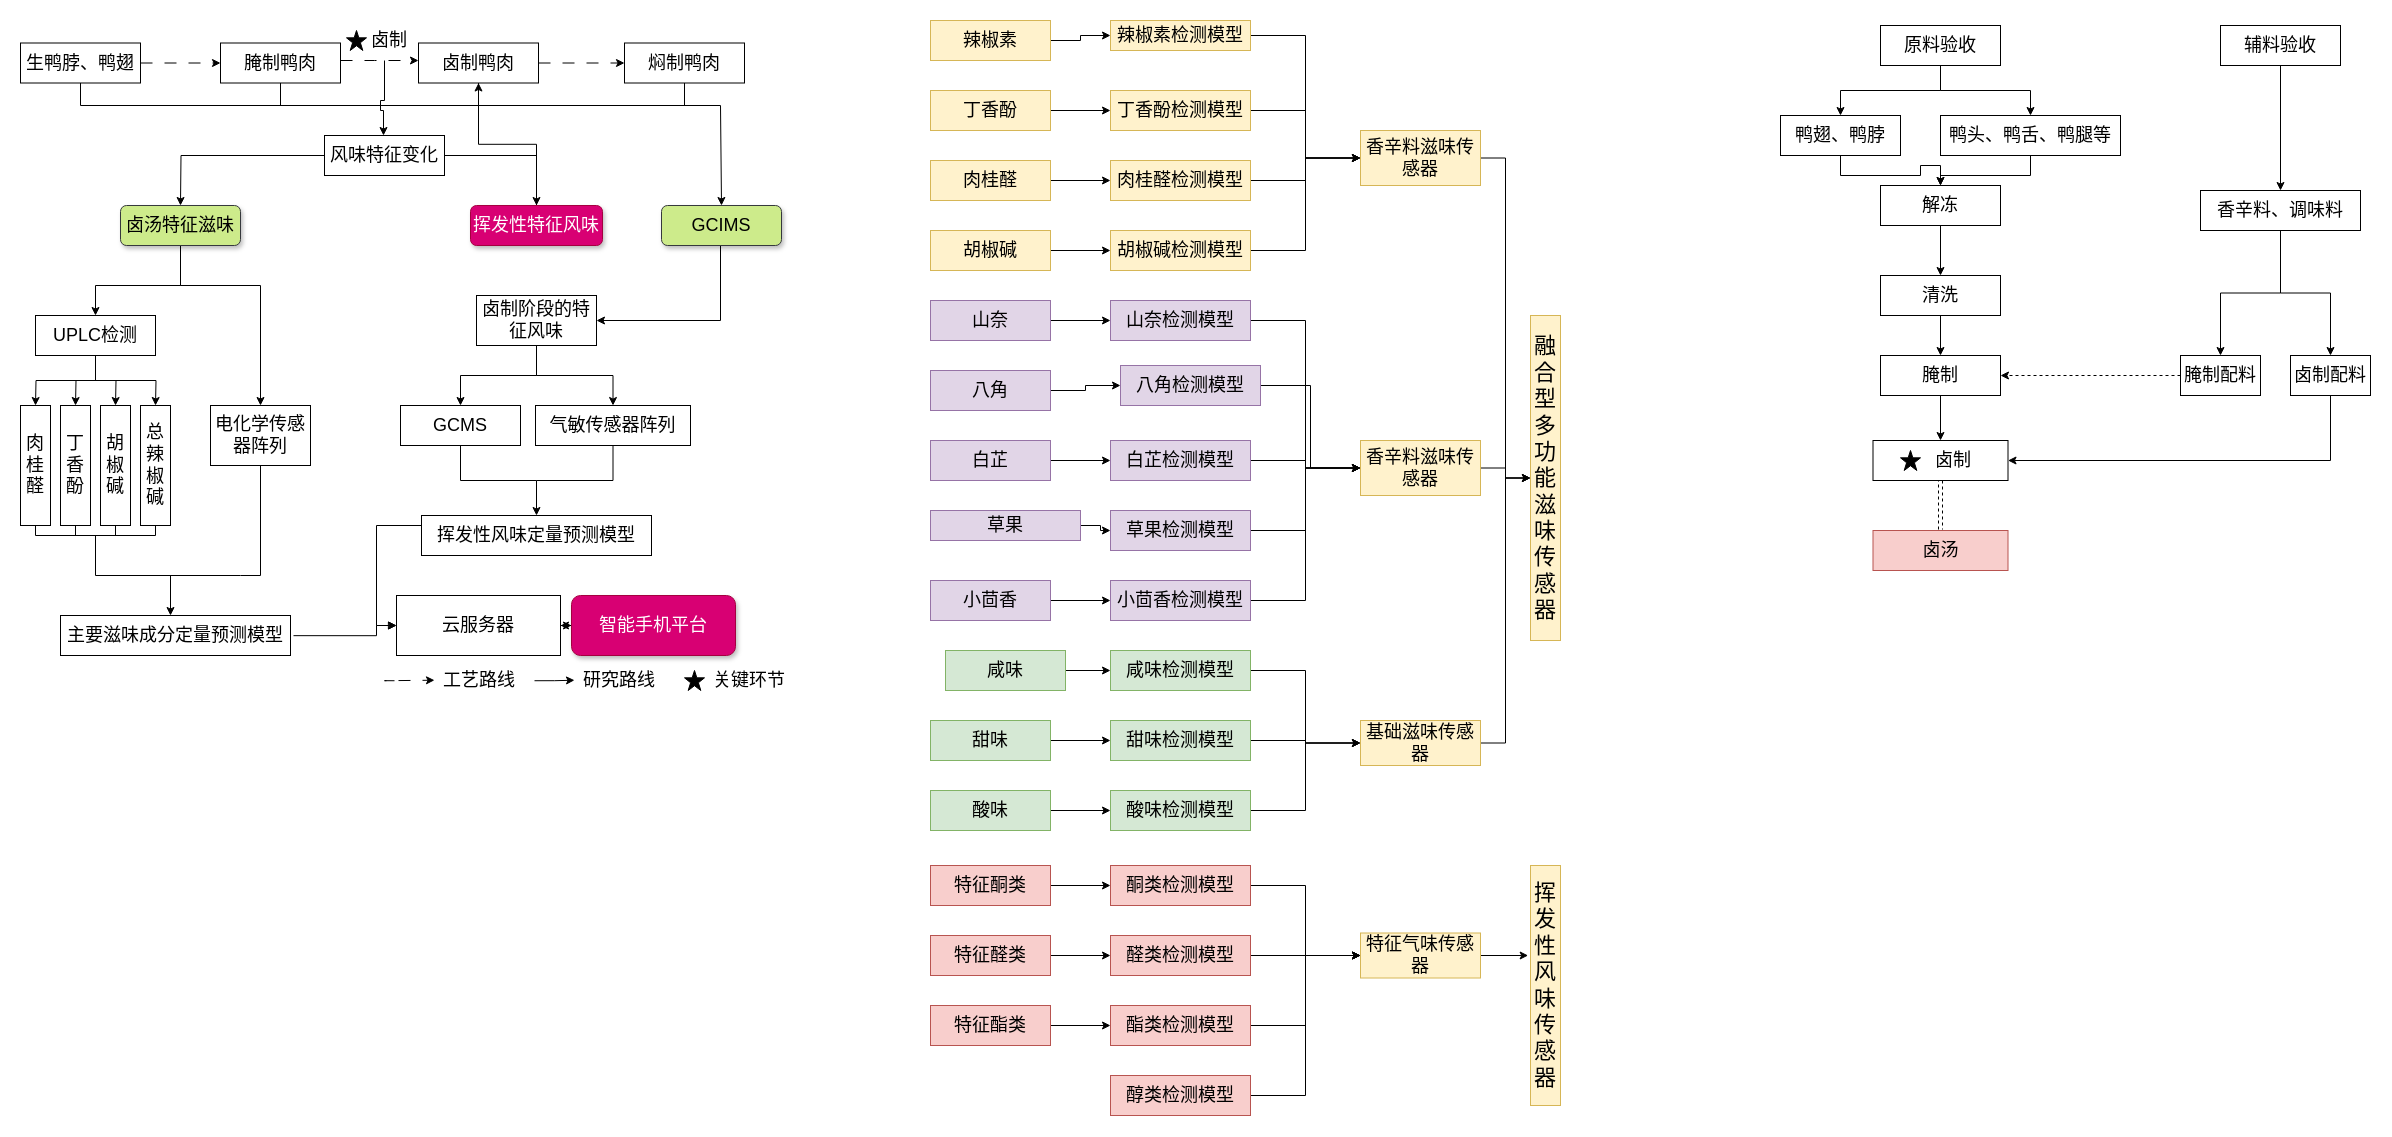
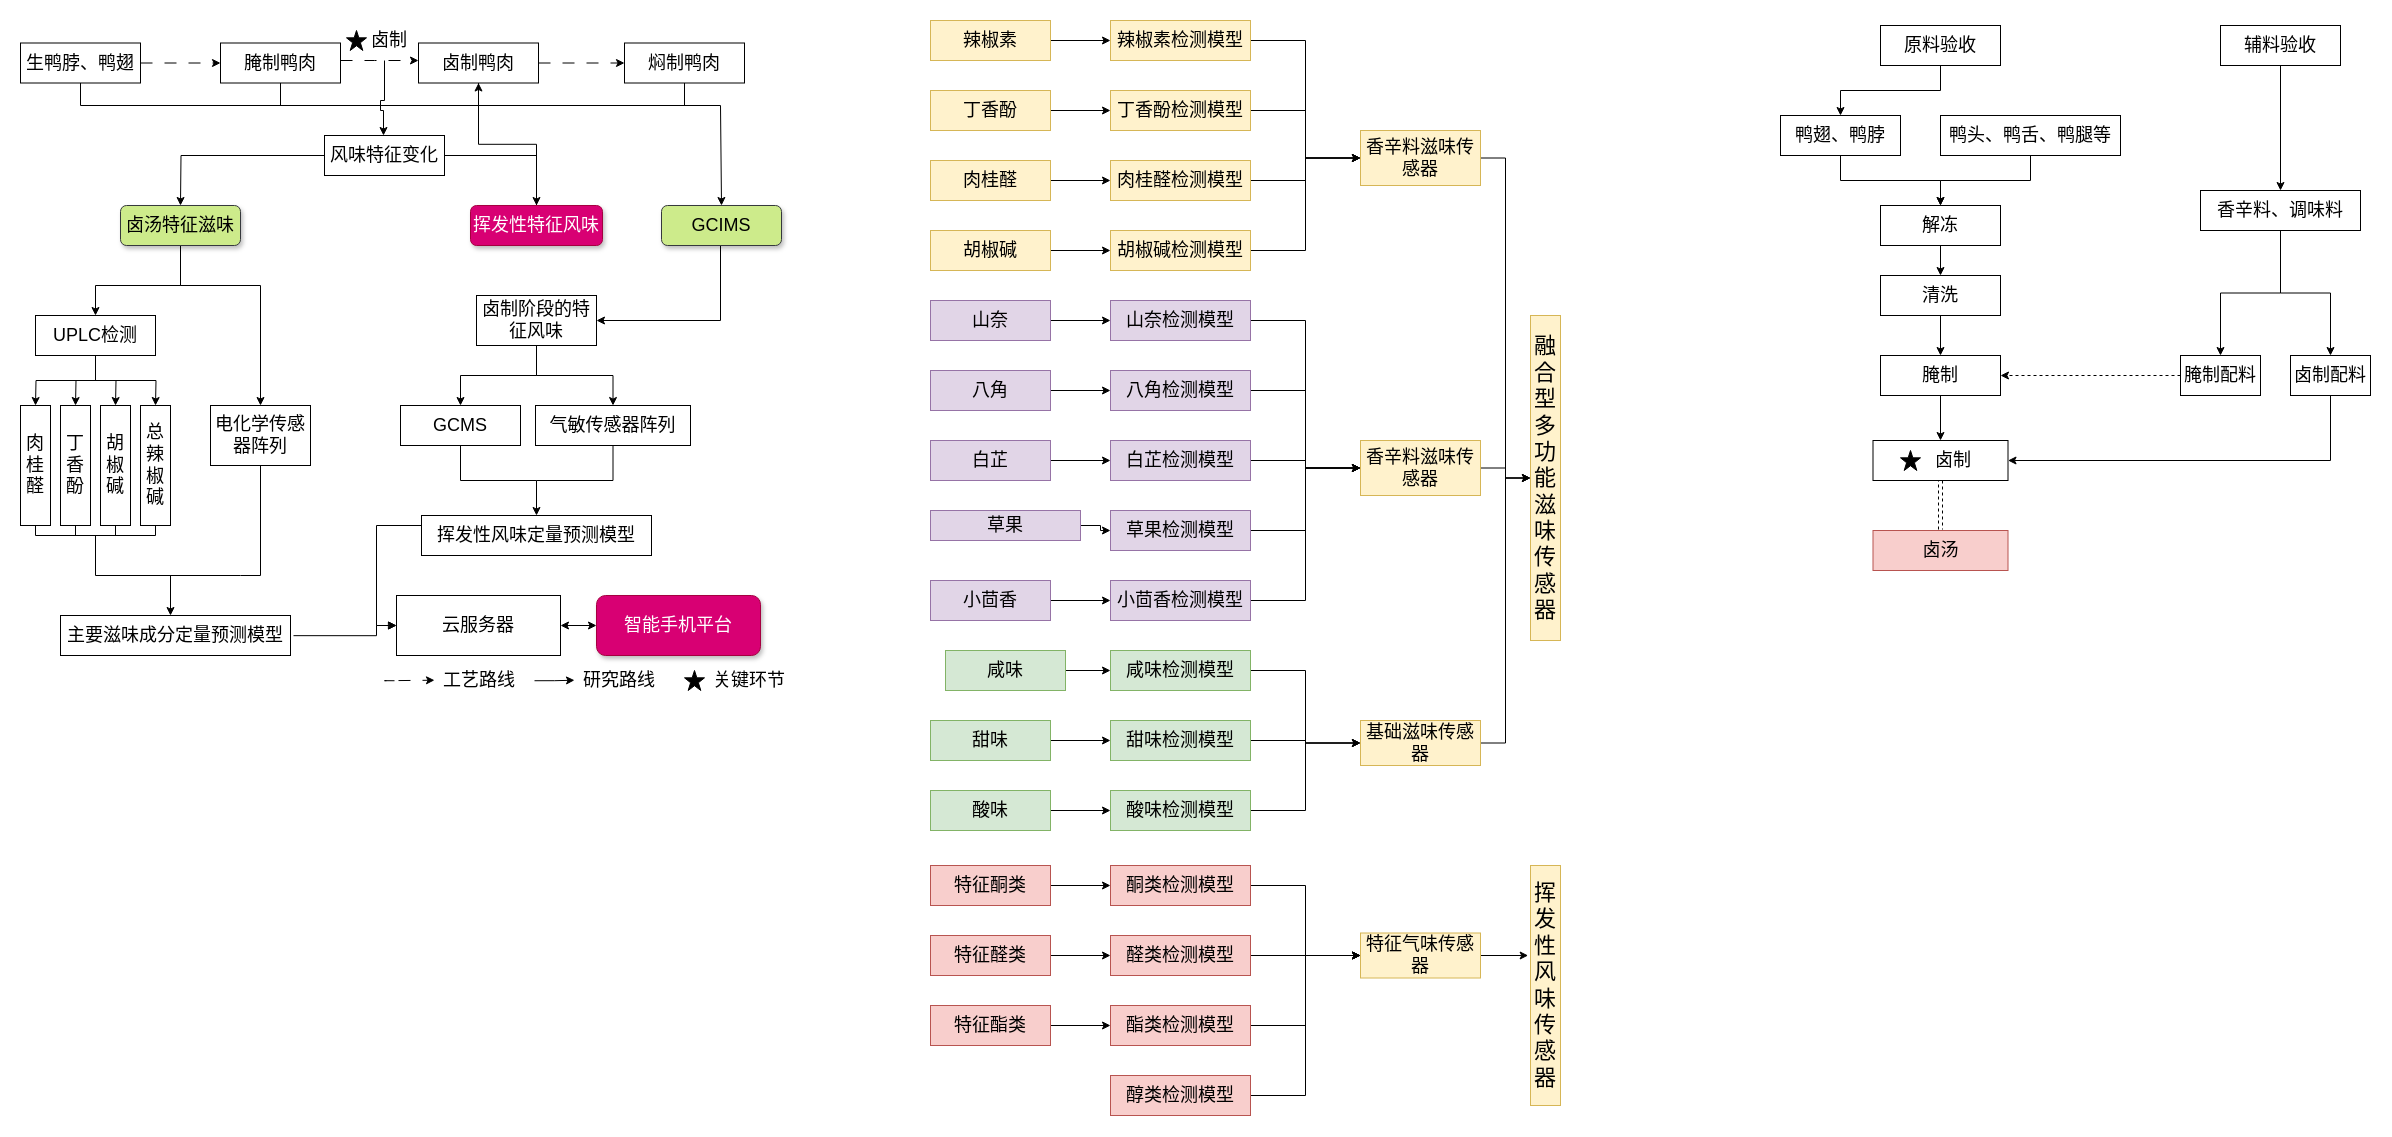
node "辣椒素检测模型": size 140x30 -> 140x40
edge "原料验收" -> "鸭头、鸭舌、鸭腿等": removed
node "解冻": moved (1941, 206) -> (1941, 226)
node "八角检测模型": moved (1191, 386) -> (1181, 391)
node "智能手机平台": moved (654, 626) -> (679, 626)
